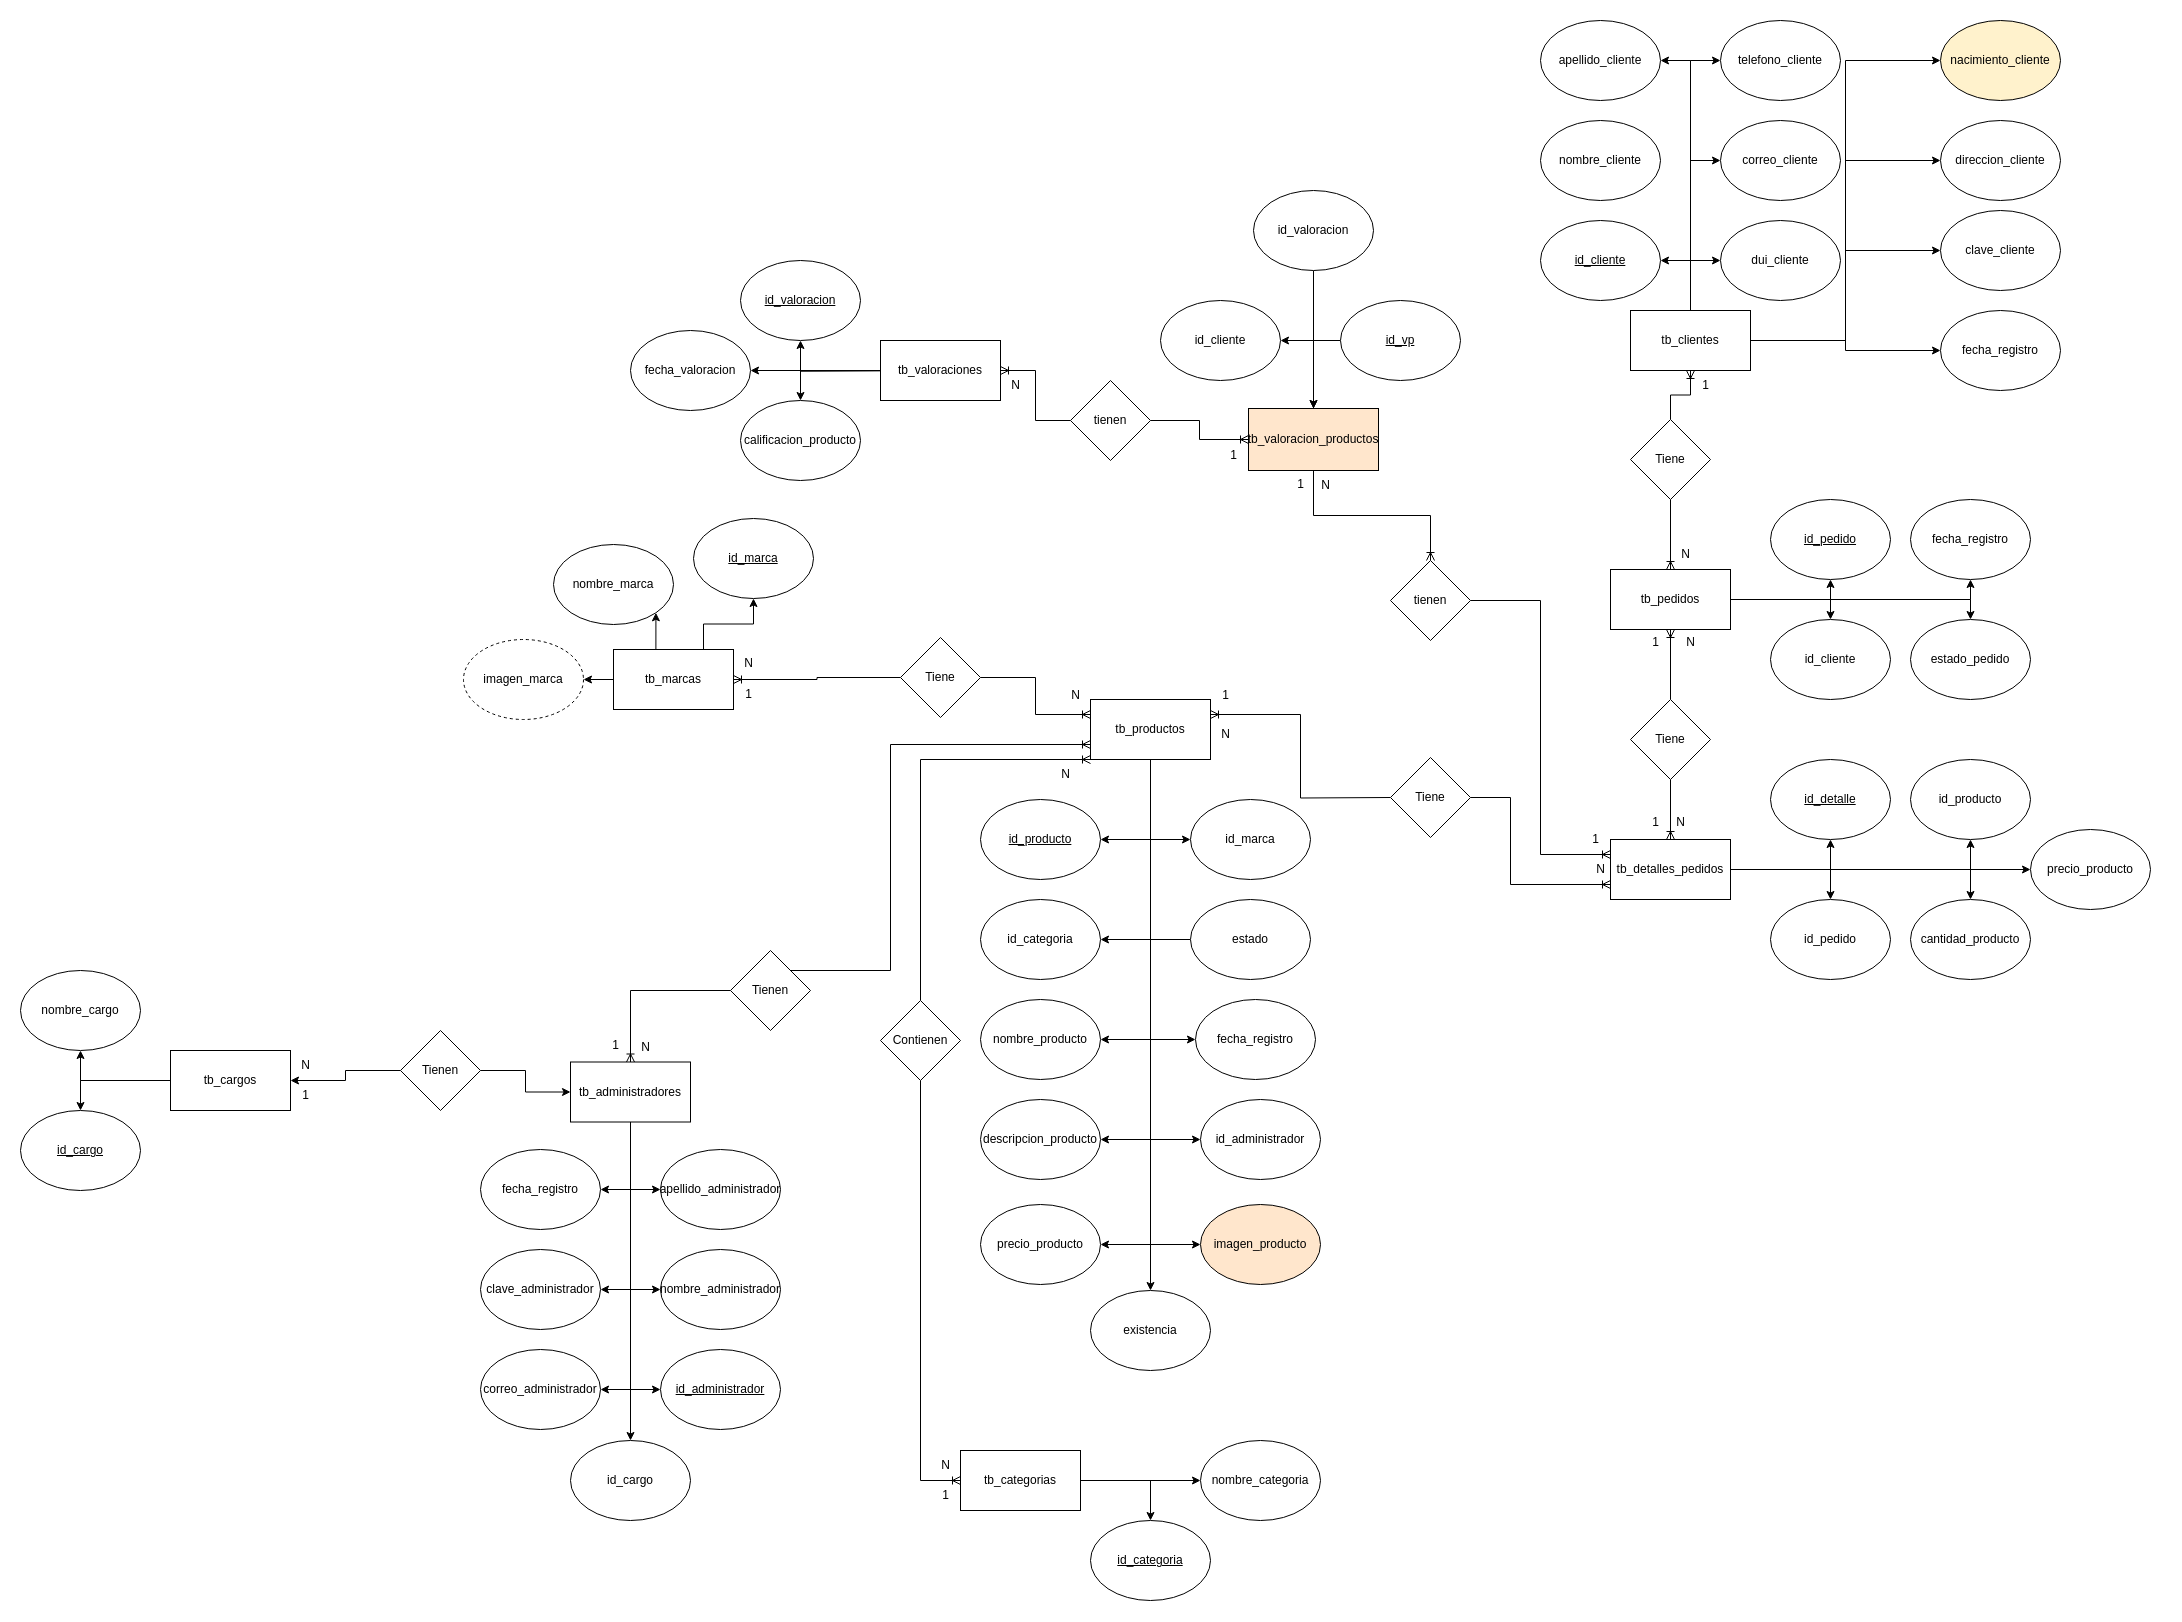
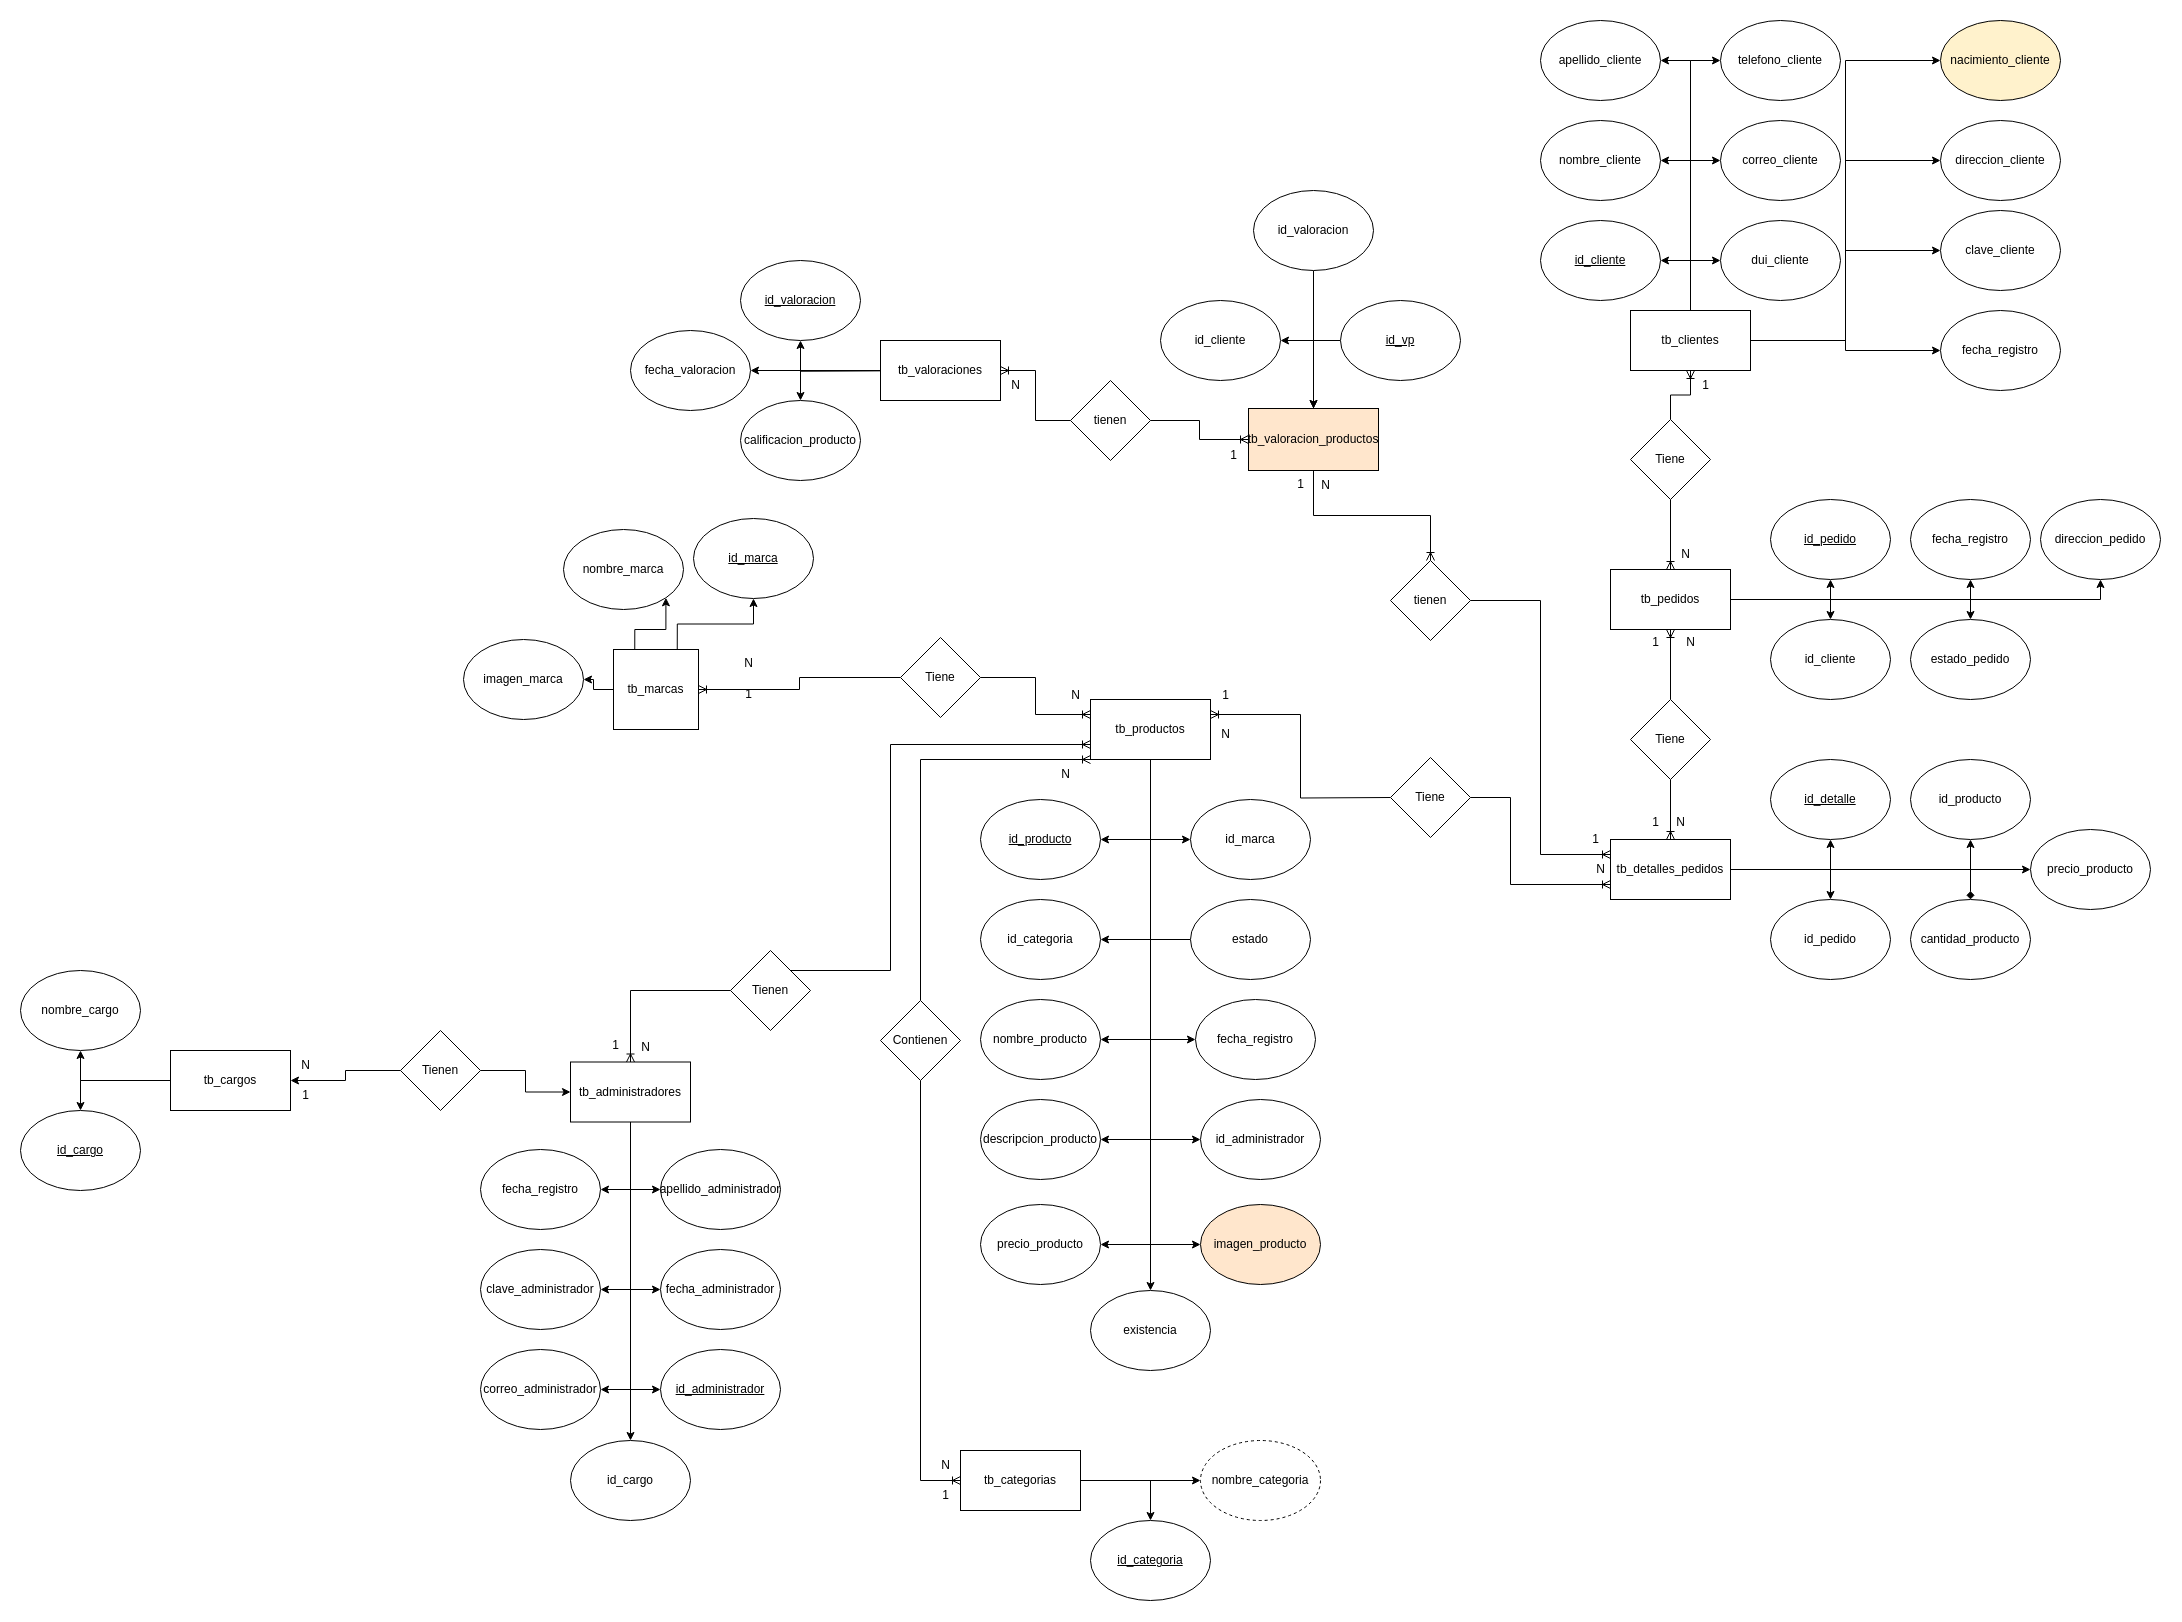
edge "tb_clientes" -> "nombre_cliente": added
node "direccion_pedido": added
node "nombre_marca": moved (614, 585) -> (624, 570)
edge "tb_pedidos" -> "direccion_pedido": added
node "imagen_marca": style dashed -> solid
node "tb_marcas": size 120x60 -> 85x80
edge "tb_detalles_pedidos" -> "cantidad_producto": arrowhead classic -> diamond
node "nombre_administrador": label "nombre_administrador" -> "fecha_administrador"
node "nombre_categoria": style solid -> dashed
